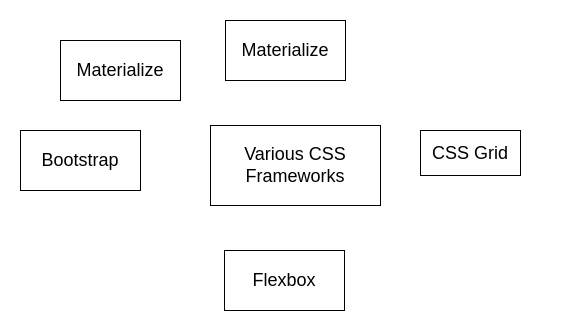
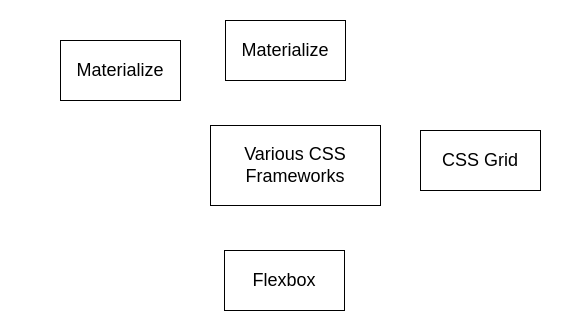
node "CSS Grid": size 100x45 -> 120x60
node "Bootstrap": removed
